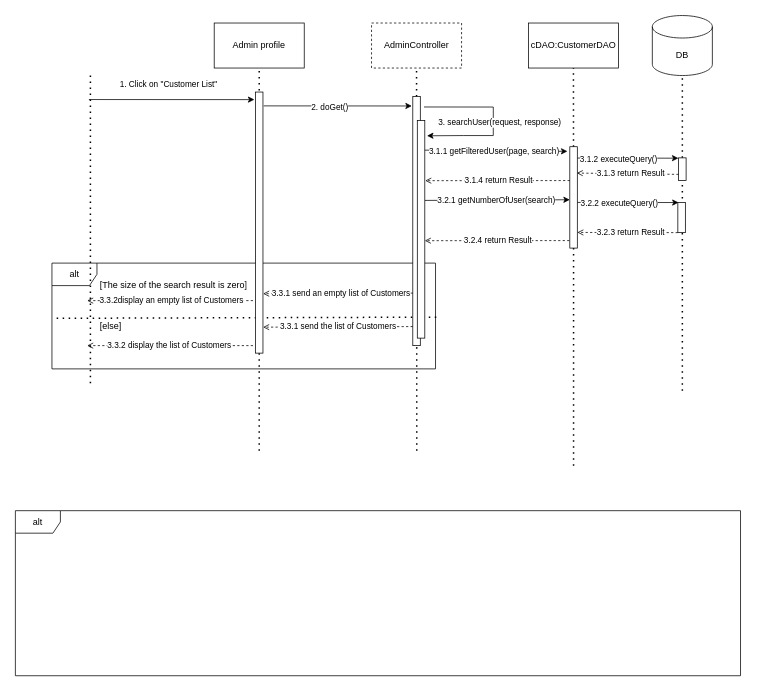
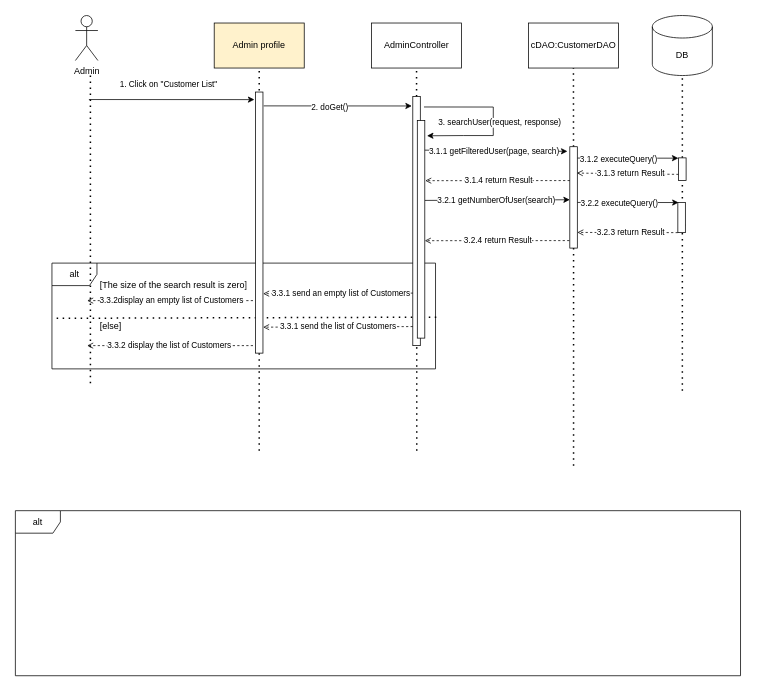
node "Admin": added
node "Admin profile": fillcolor #ffffff -> #fff2cc
node "AdminController": style dashed -> solid
